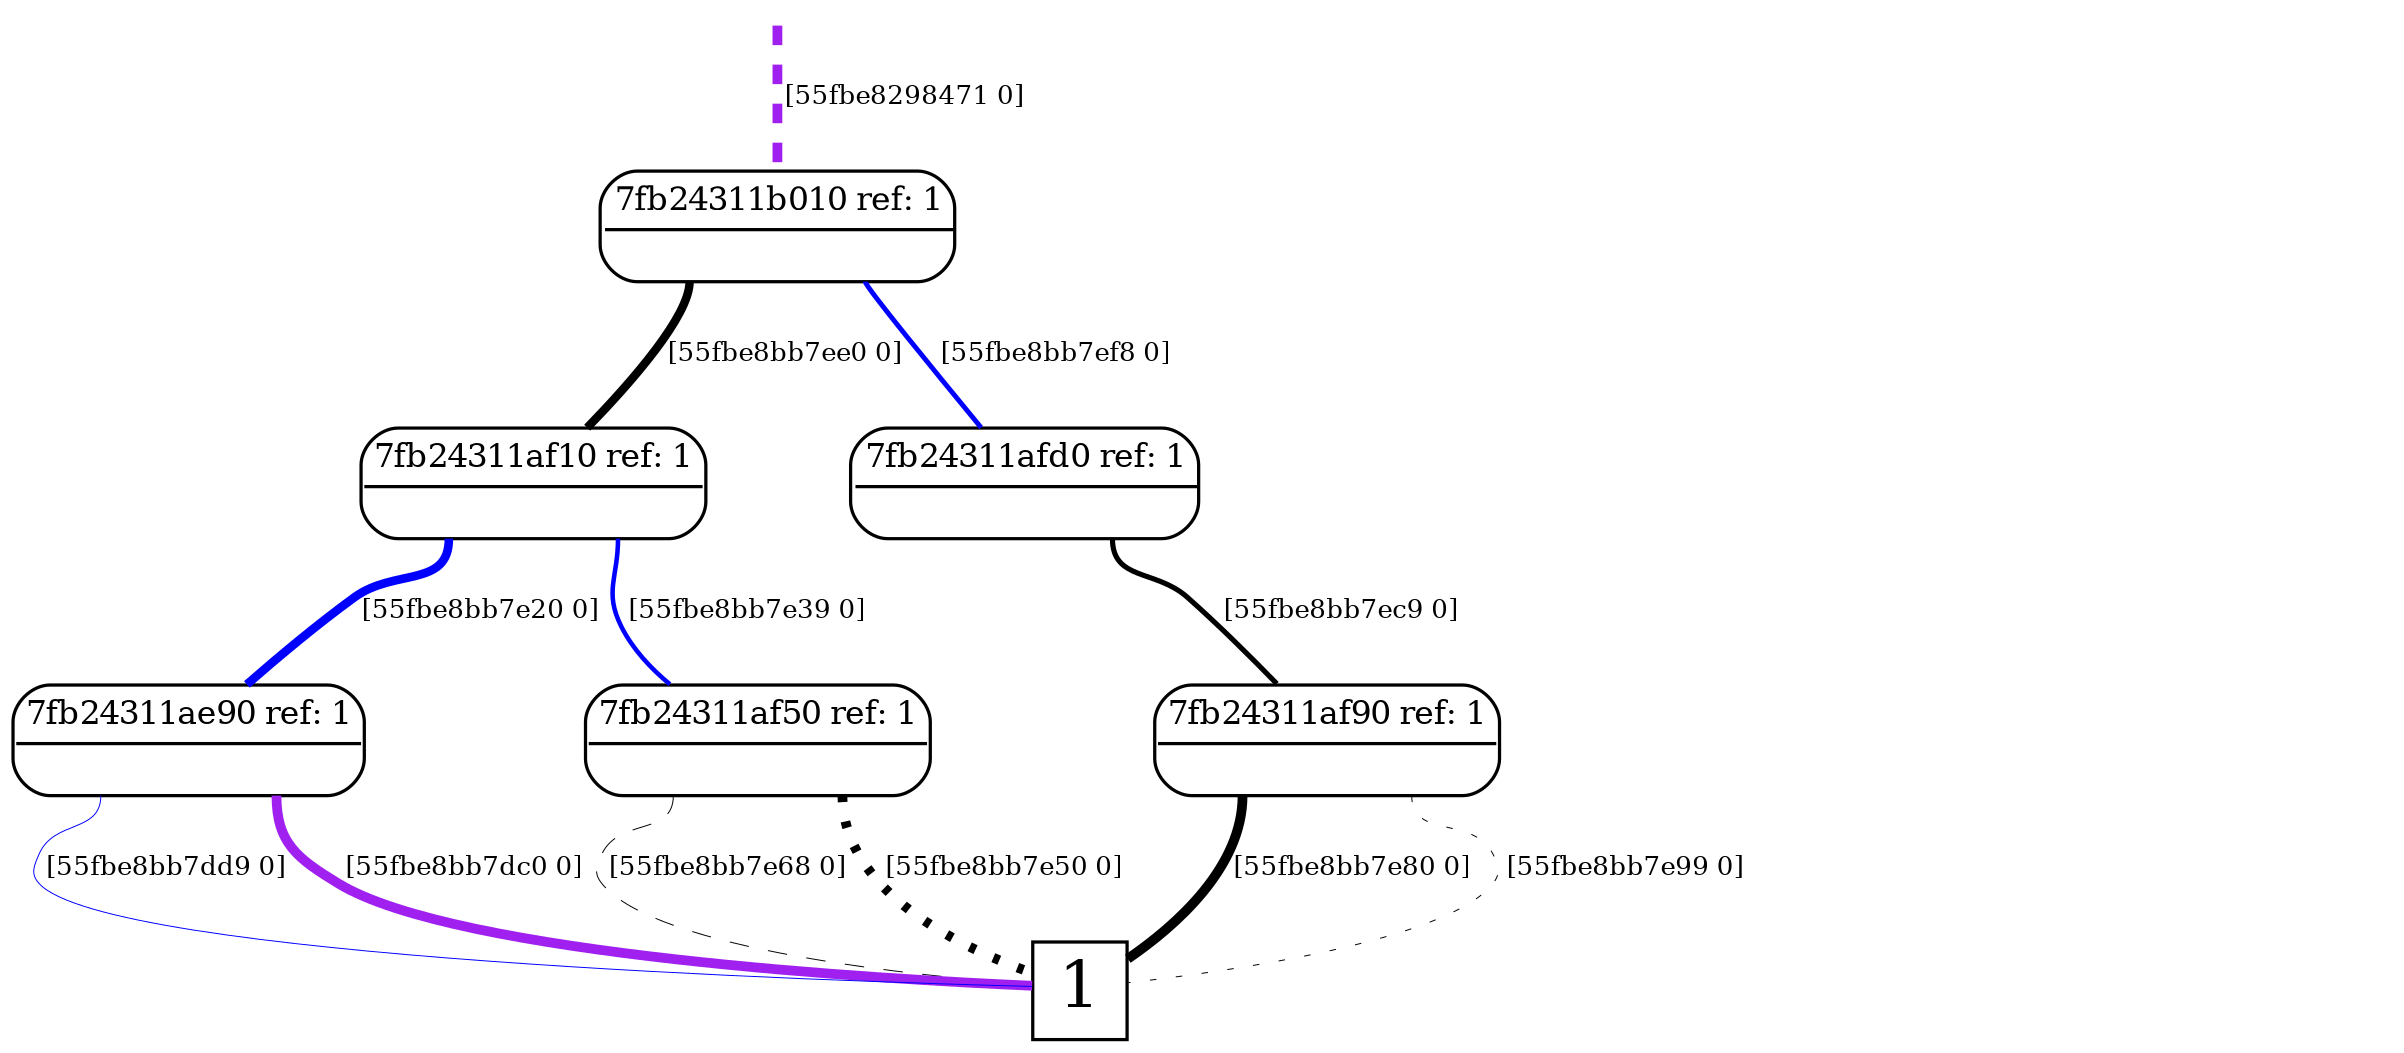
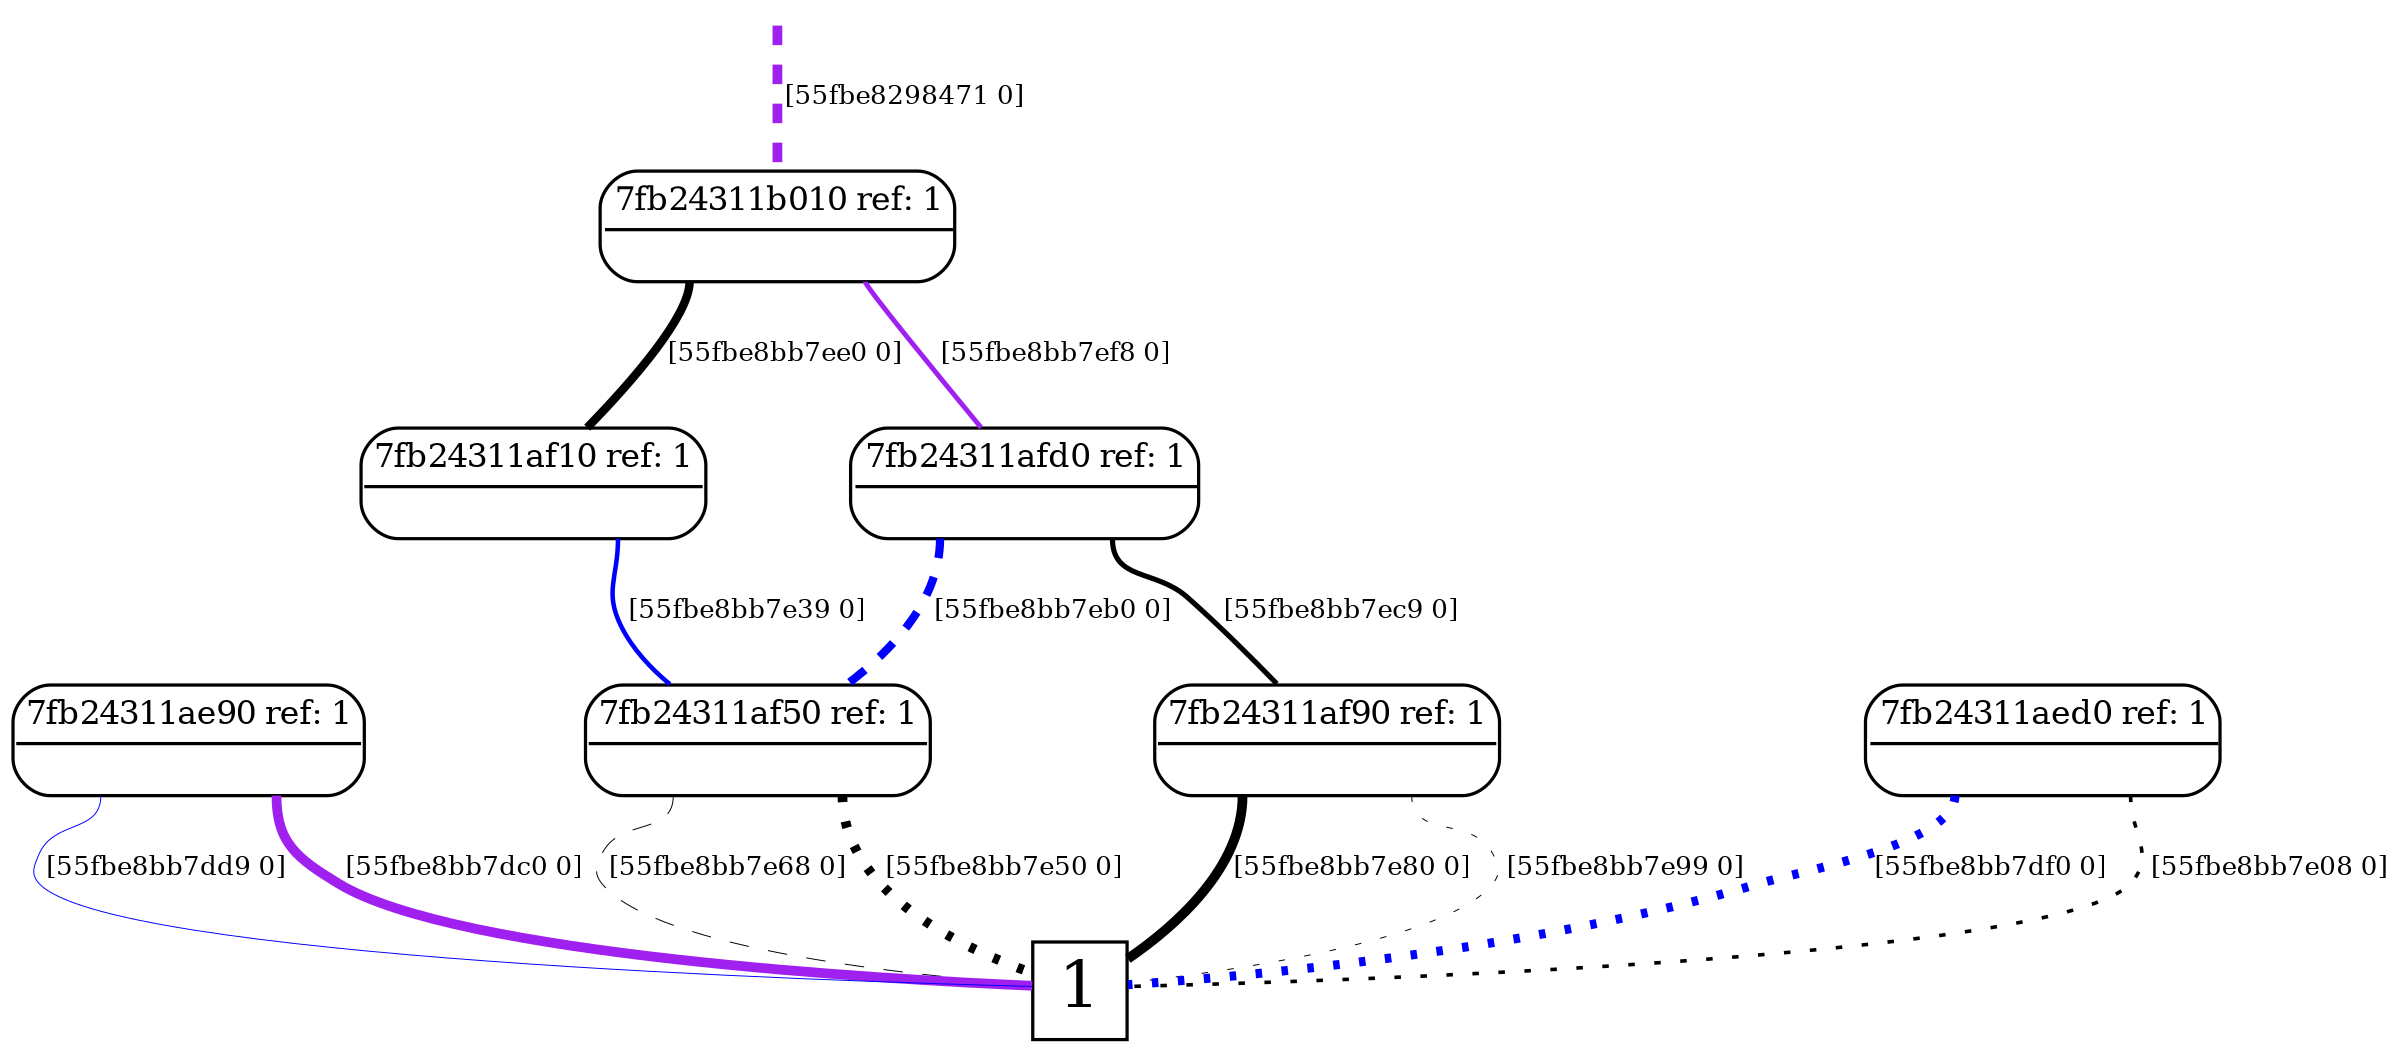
edge "7fb24311b010 ref: 1" -- "7fb24311afd0 ref: 1": color blue -> purple
edge "7fb24311af10 ref: 1" -- "7fb24311ae90 ref: 1": removed, label "[55fbe8bb7e20 0]"
edge "7fb24311afd0 ref: 1" -- "7fb24311af50 ref: 1": added, label "[55fbe8bb7eb0 0]"
node "7fb24311aed0 ref: 1": added
